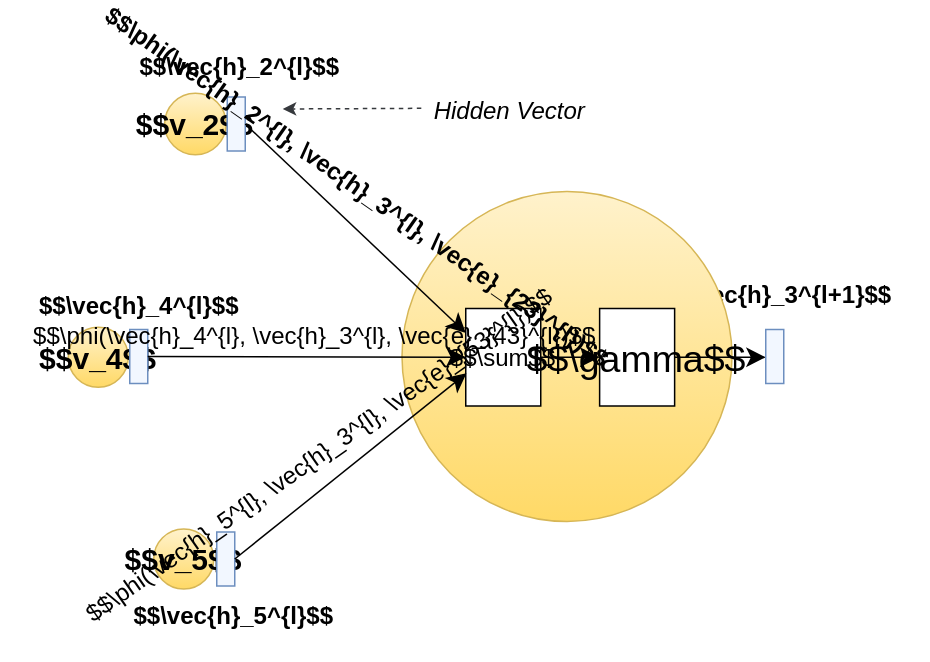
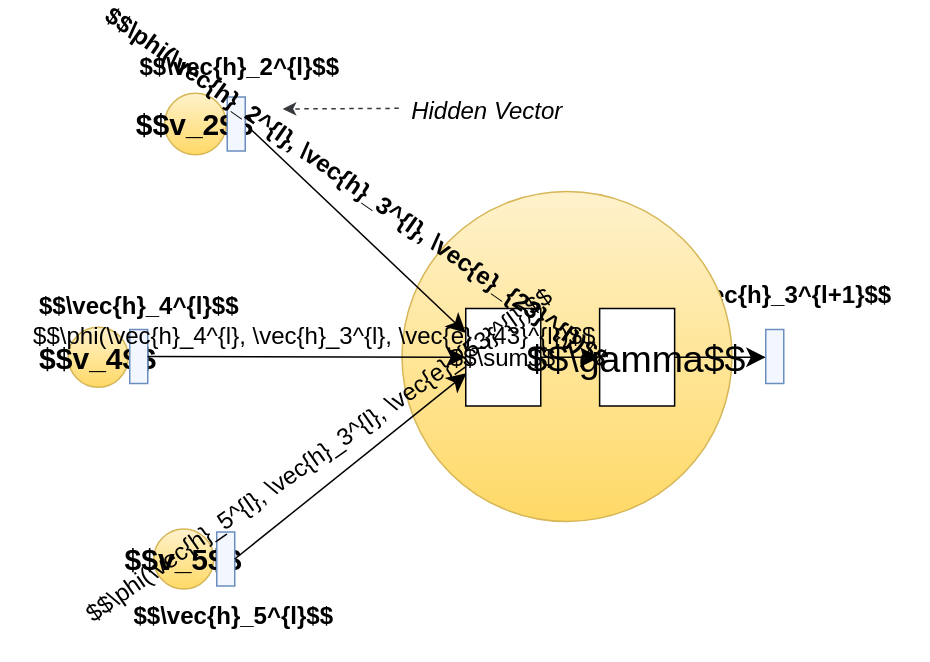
node "Hidden Vector": moved (509, 110) -> (487, 110)
